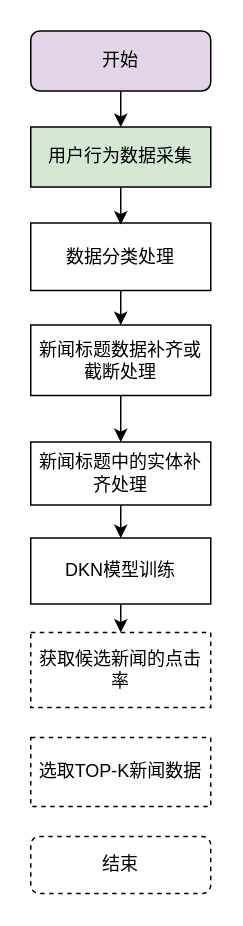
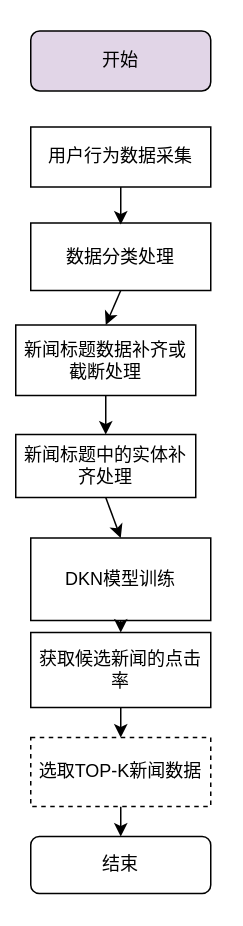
edge "开始" -> "用户行为数据采集": removed
node "用户行为数据采集": fillcolor #d5e8d4 -> #ffffff
node "新闻标题数据补齐或截断处理": moved (121, 360) -> (106, 360)
node "新闻标题中的实体补齐处理": moved (121, 473) -> (106, 466)
node "DKN模型训练": size 180x66 -> 180x83
node "获取候选新闻的点击率": style dashed -> solid
edge "获取候选新闻的点击率" -> "选取TOP-K新闻数据": added
edge "选取TOP-K新闻数据" -> "结束": added
node "结束": style dashed -> solid
